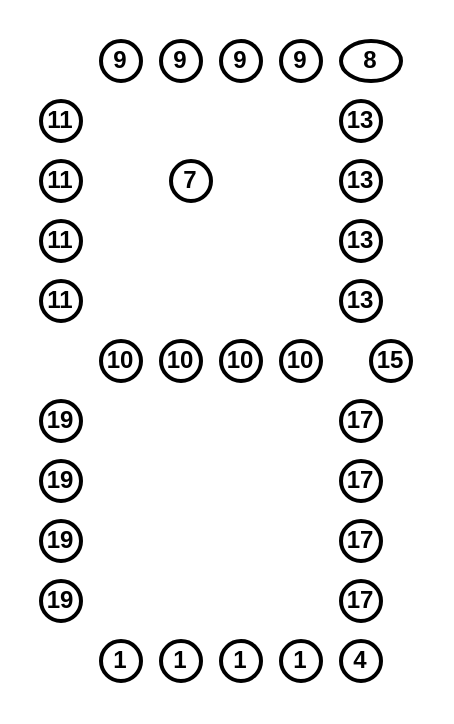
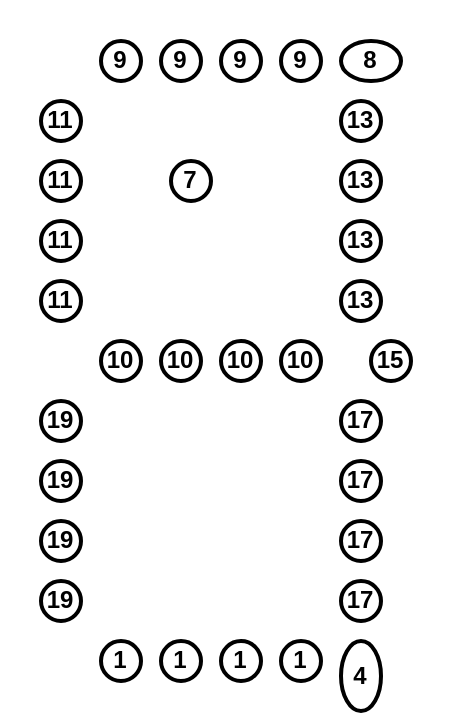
node "4": size 40x40 -> 40x70
